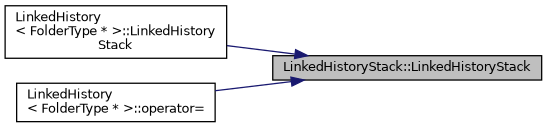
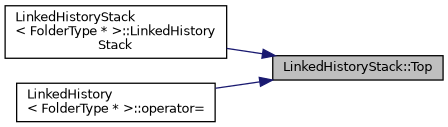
node "LinkedHistory < FolderType * >::LinkedHistory Stack": label "LinkedHistory < FolderType * >::LinkedHistory Stack" -> "LinkedHistoryStack < FolderType * >::LinkedHistory Stack"
node "LinkedHistoryStack::LinkedHistoryStack": label "LinkedHistoryStack::LinkedHistoryStack" -> "LinkedHistoryStack::Top"
